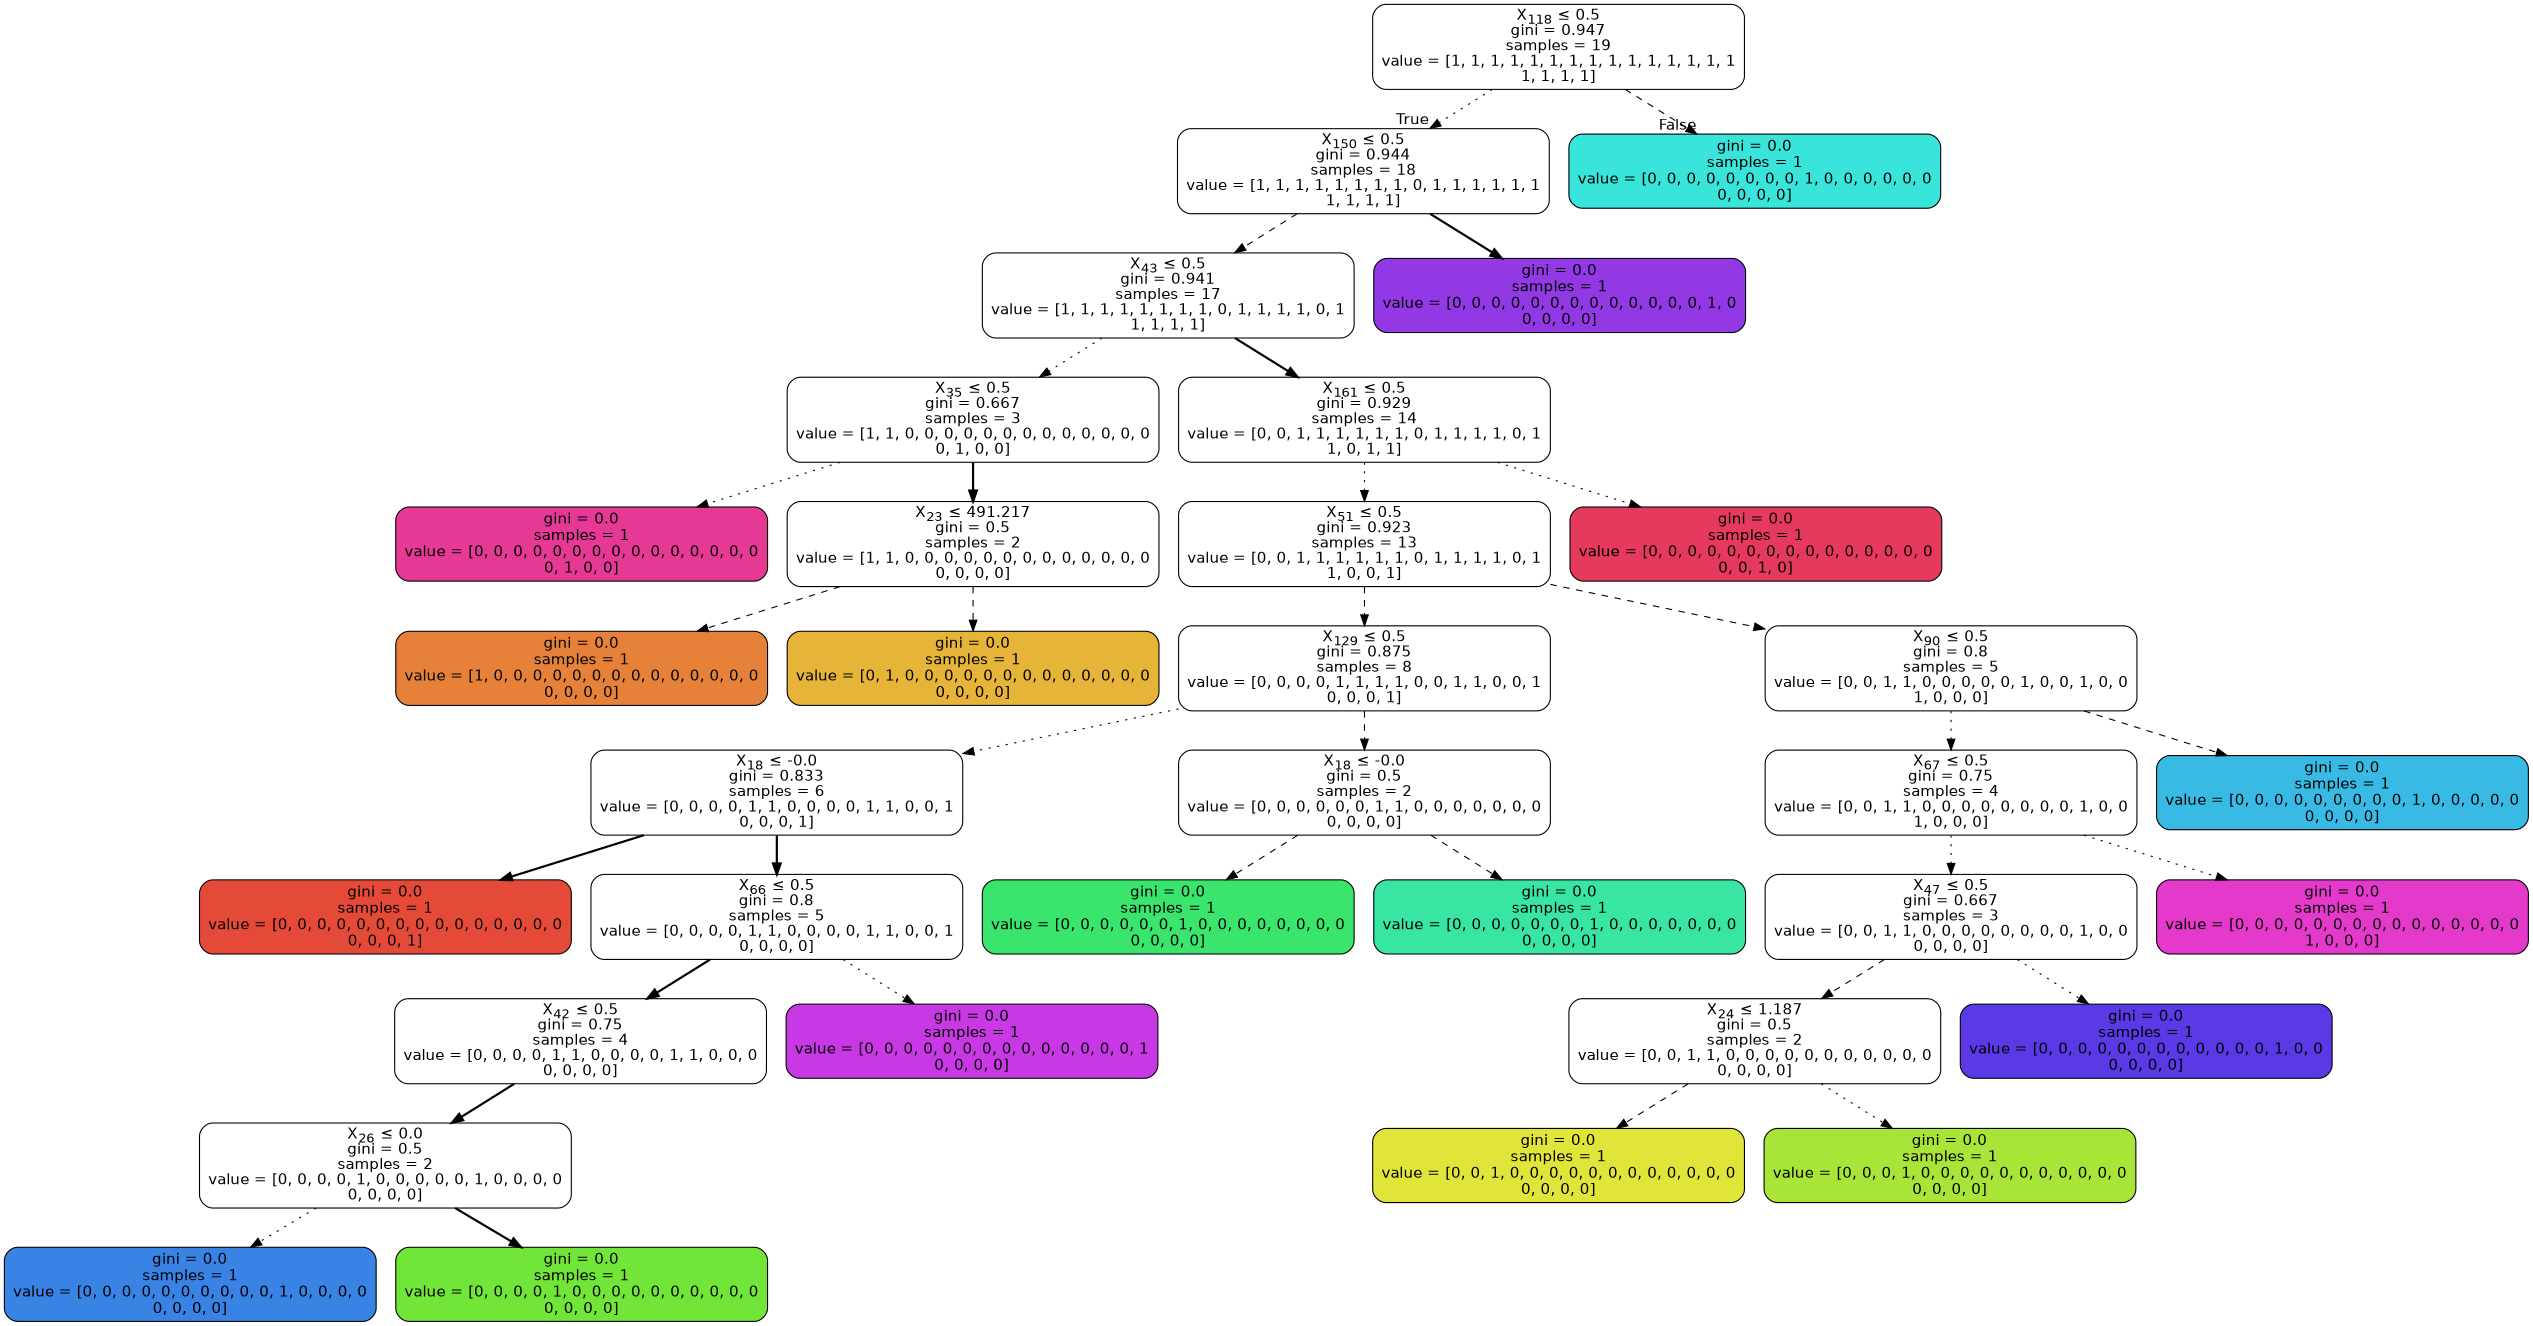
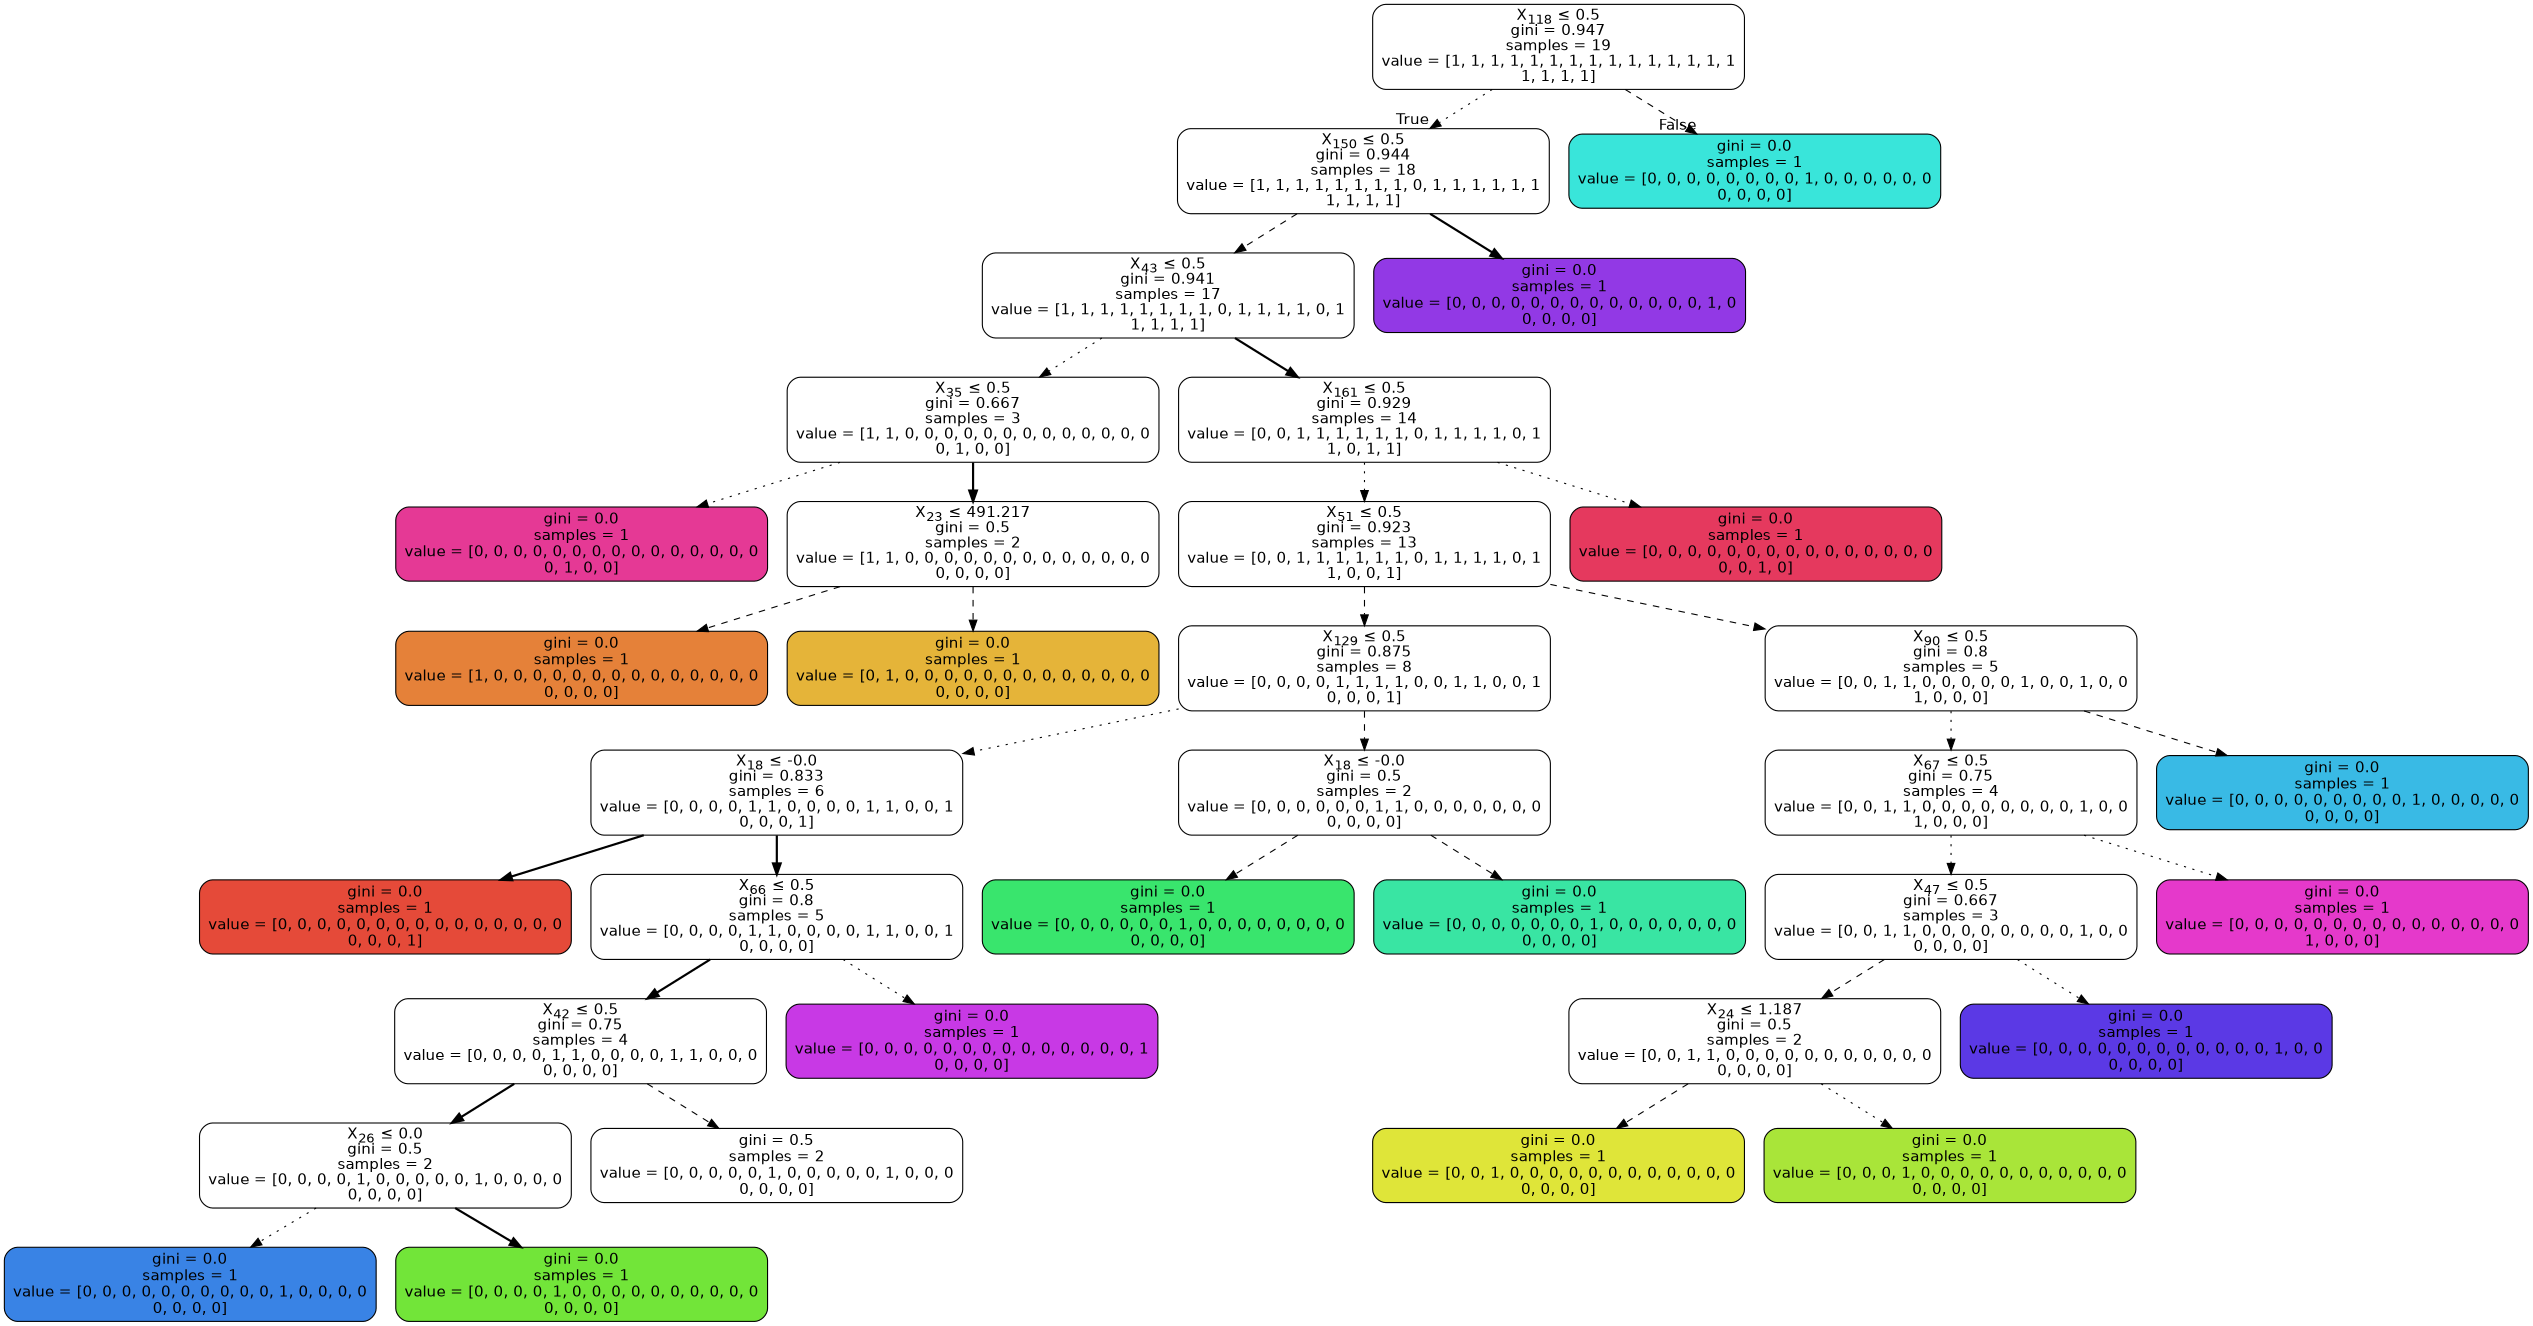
node "gini = 0.5": added
